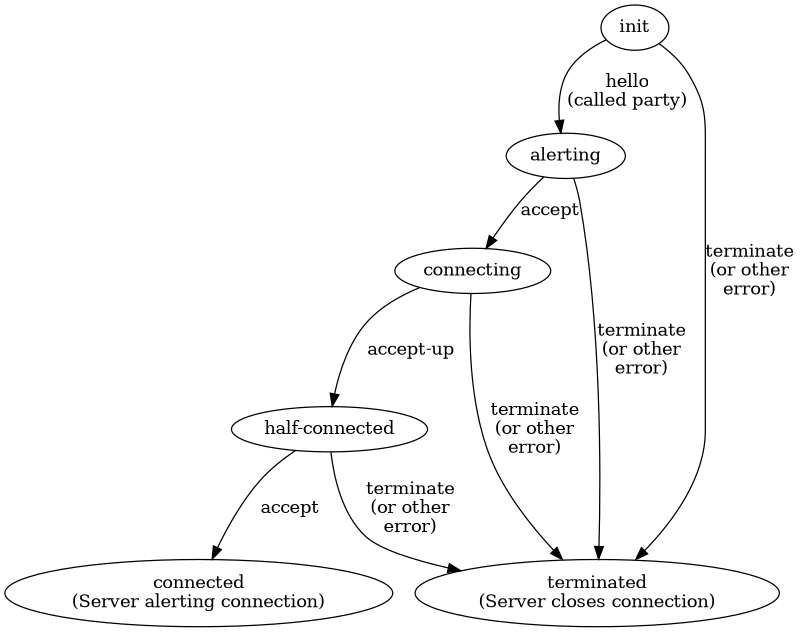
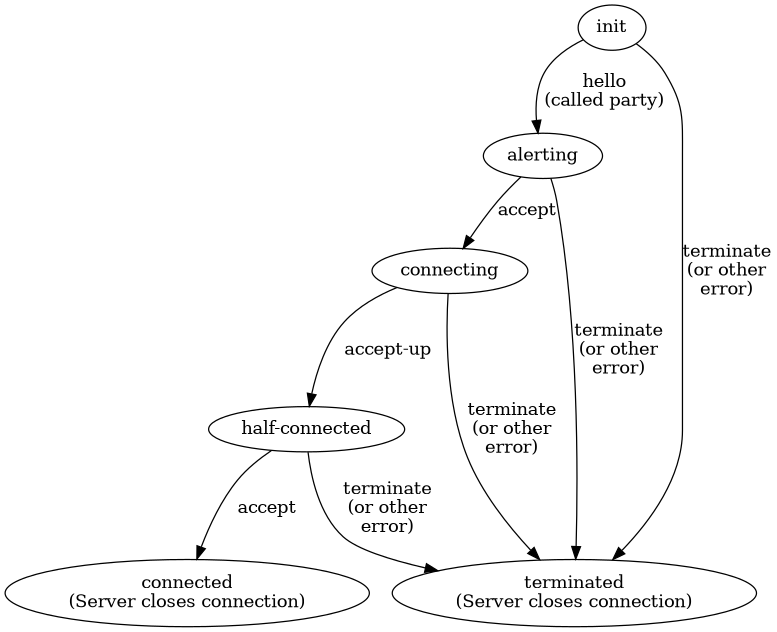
node "connected (Server alerting connection)": label "connected (Server alerting connection)" -> "connected (Server closes connection)"
